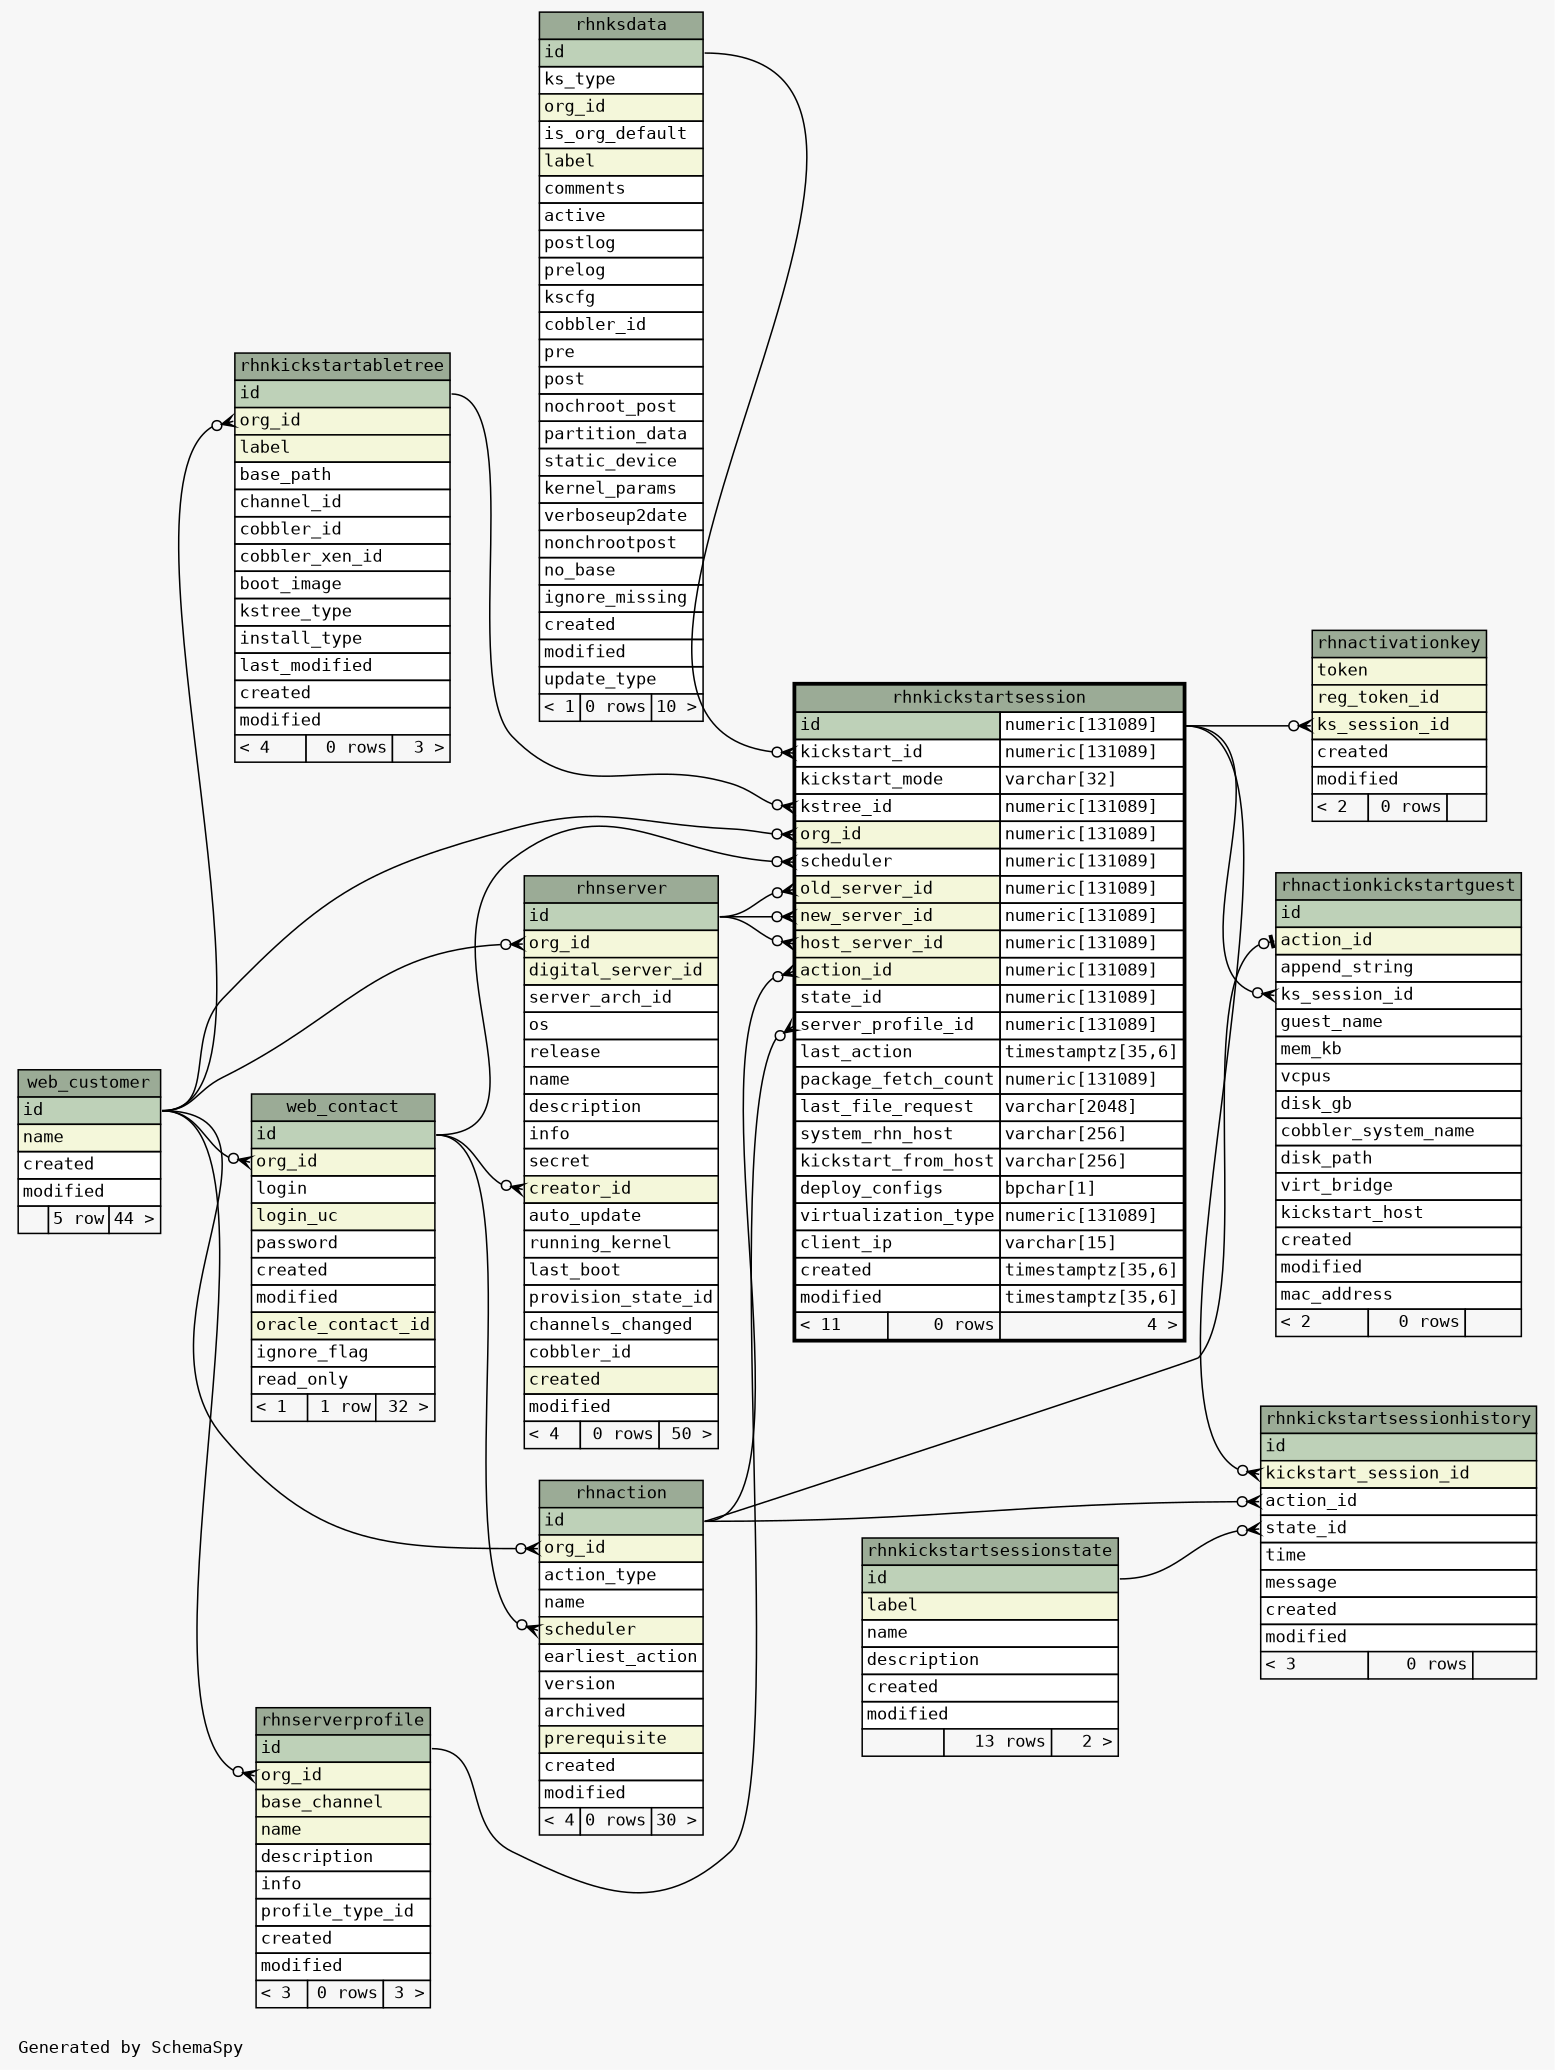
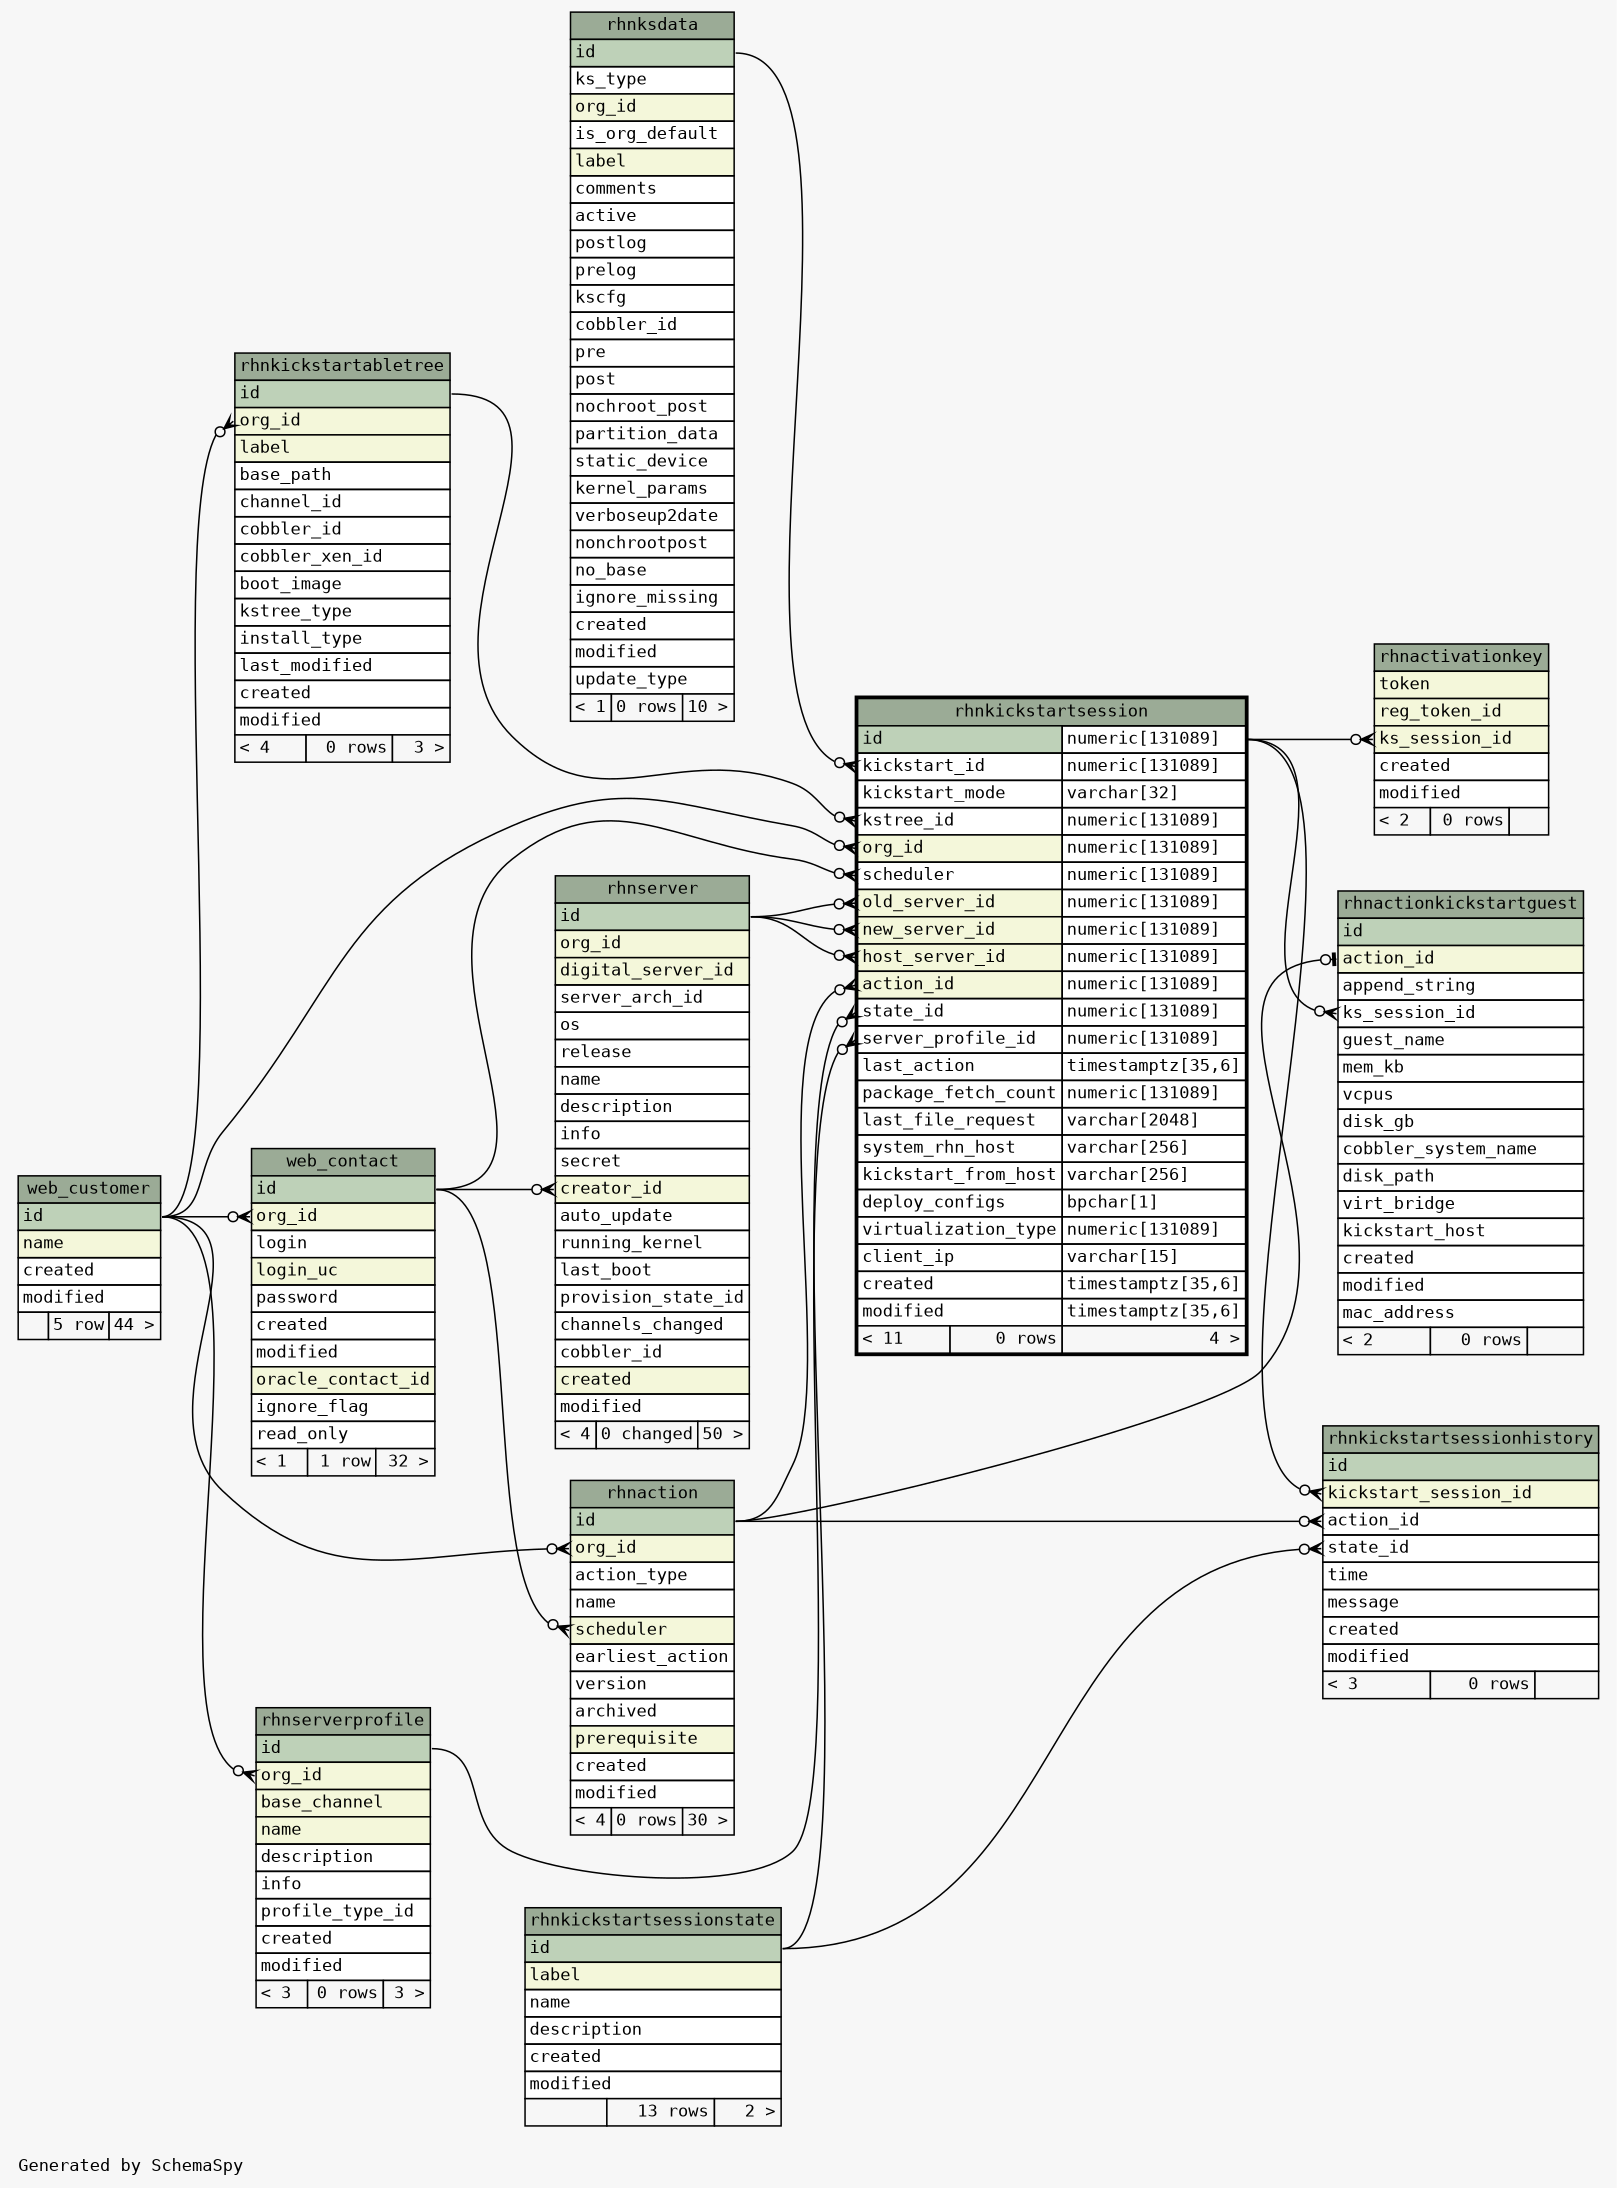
edge "web_customer" -> "rhnserver": removed
node "rhnserver": text "0 rows" -> "0 changed"
edge "rhnkickstartsessionstate" -> "rhnkickstartsession": added
